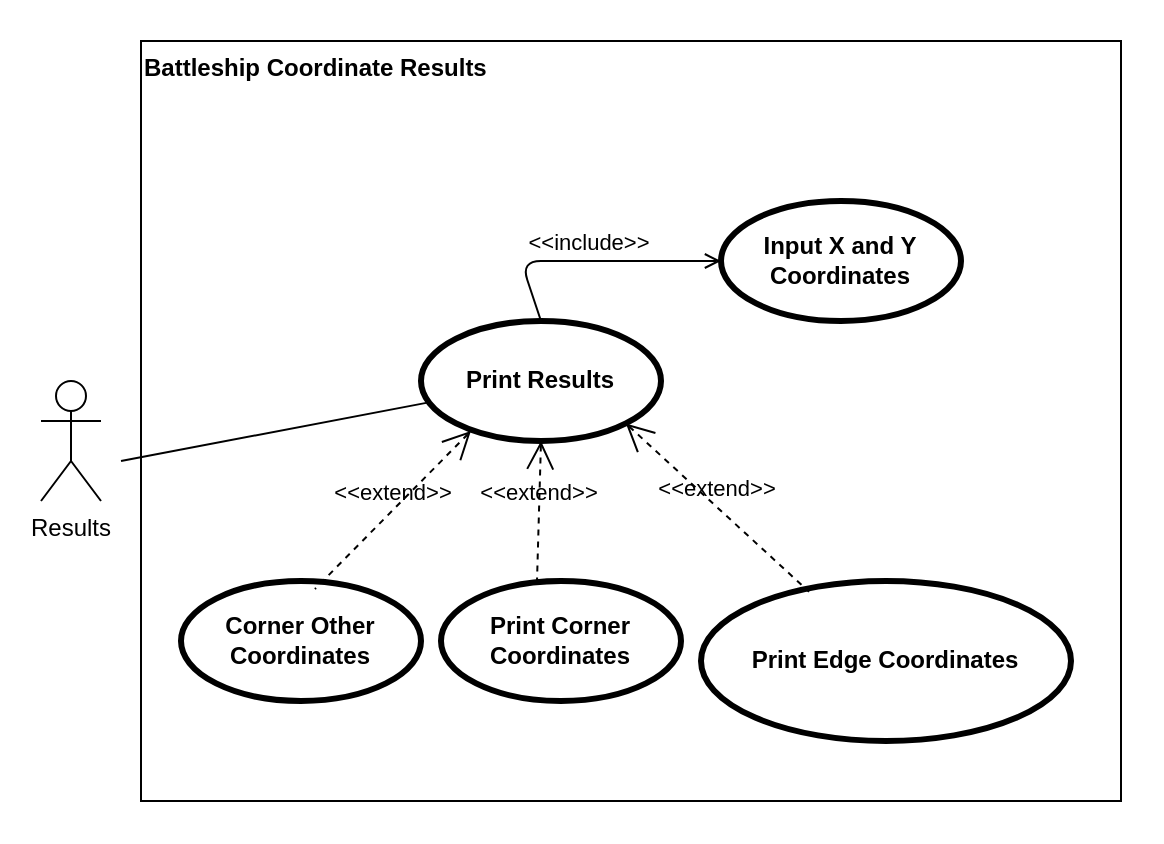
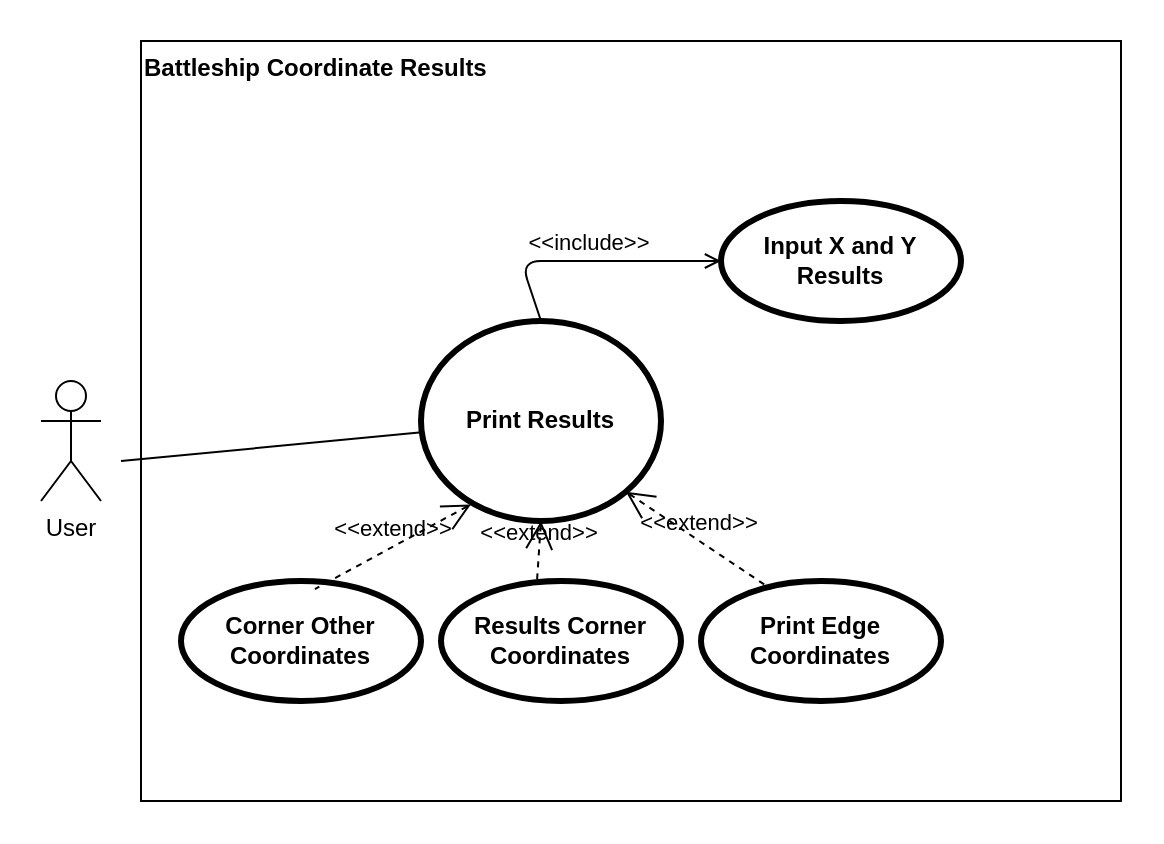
node "Input X and Y Coordinates": label "Input X and Y Coordinates" -> "Input X and Y Results"
node "Print Results": size 240x120 -> 240x200
node "Results": label "Results" -> "User"
node "Print Corner Coordinates": label "Print Corner Coordinates" -> "Results Corner Coordinates"
node "Print Edge Coordinates": size 370x160 -> 240x120
